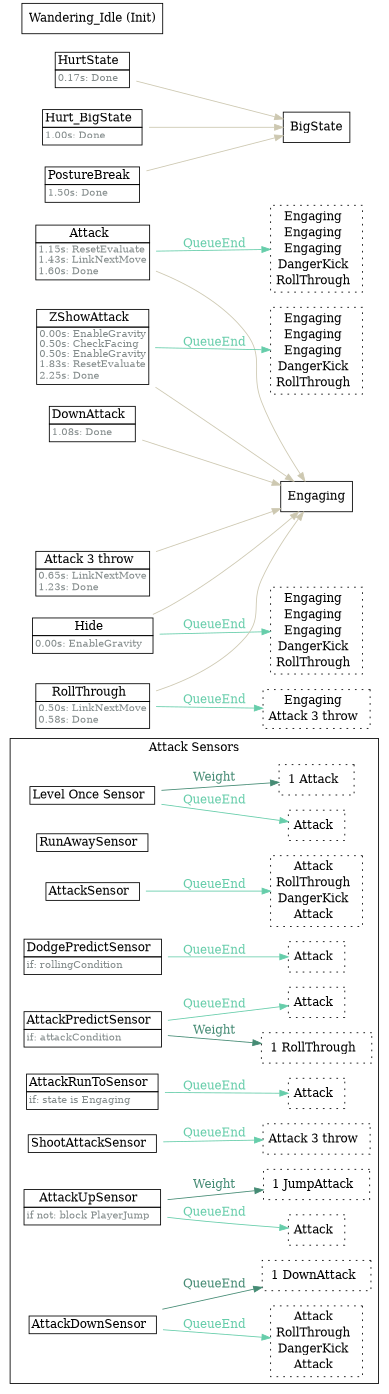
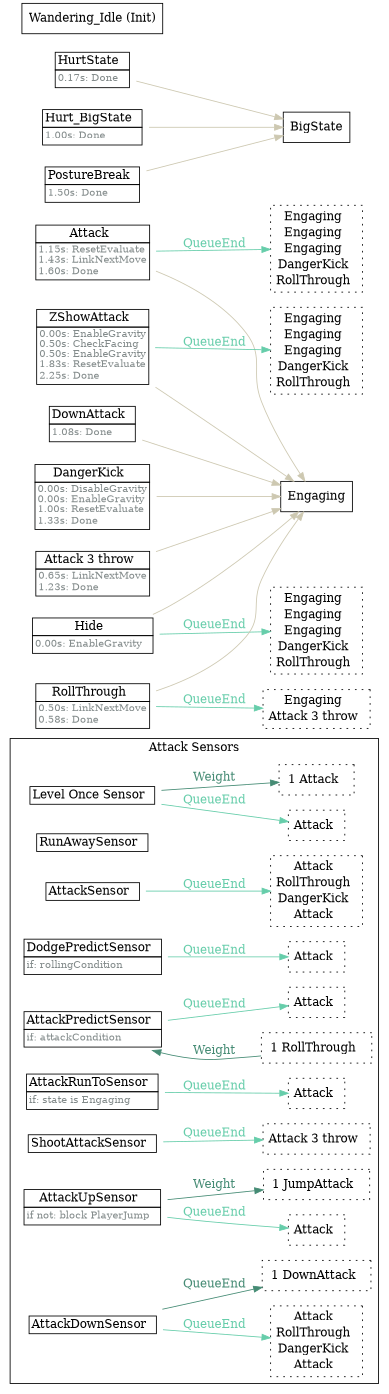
node "DangerKick": added
edge "AttackPredictSensor" -> "1 RollThrough": reversed
